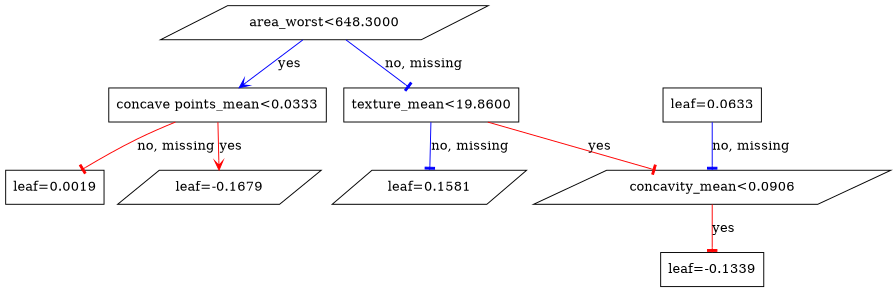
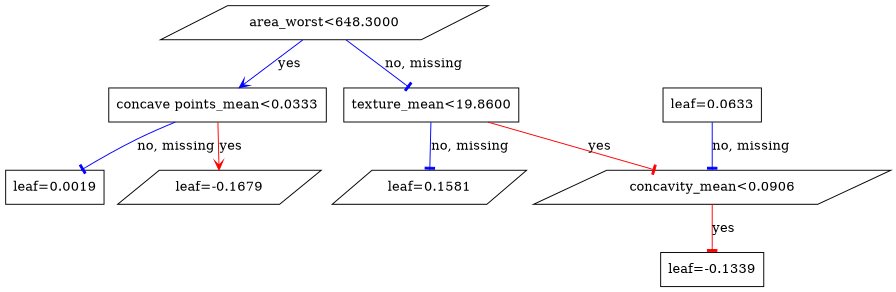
edge "concave points_mean<0.0333" -> "leaf=0.0019": color #ff0000 -> #0000ff
